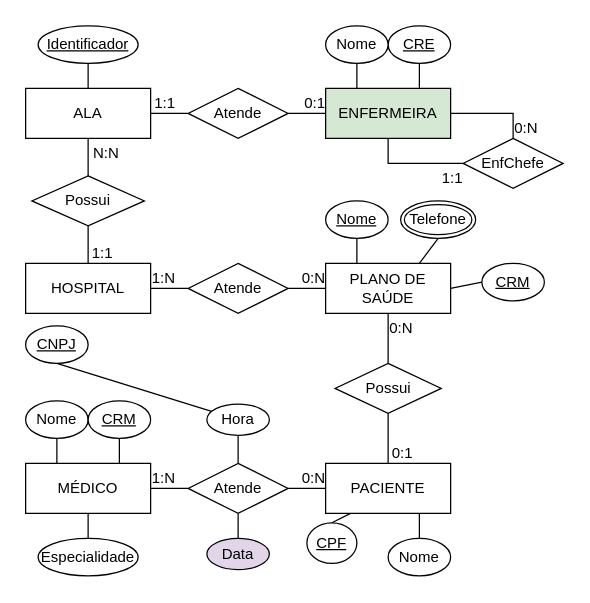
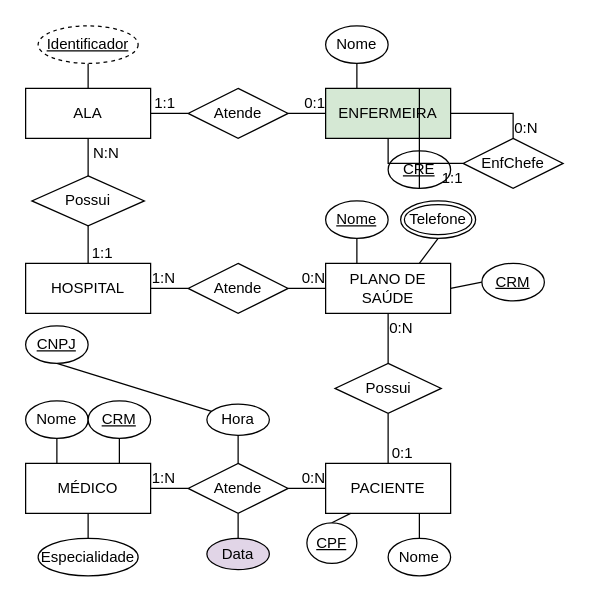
node "Identificador": style solid -> dashed
node "CRE": moved (419, 44) -> (419, 169)
